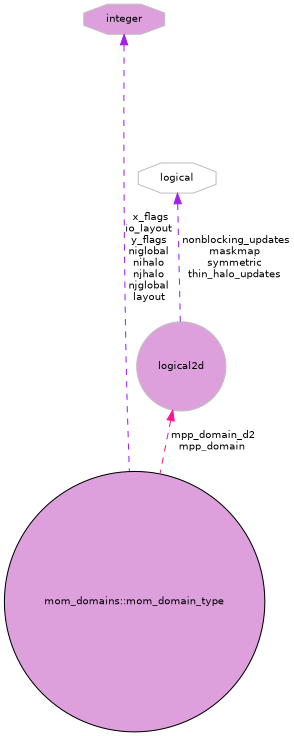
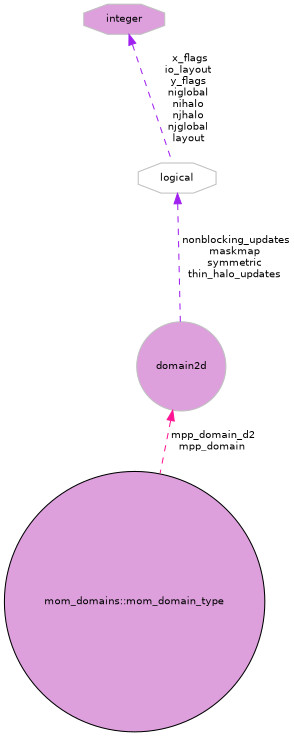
edge "mom_domains::mom_domain_type" -> "integer": now "logical" -> "integer"
node "logical2d": label "logical2d" -> "domain2d"
